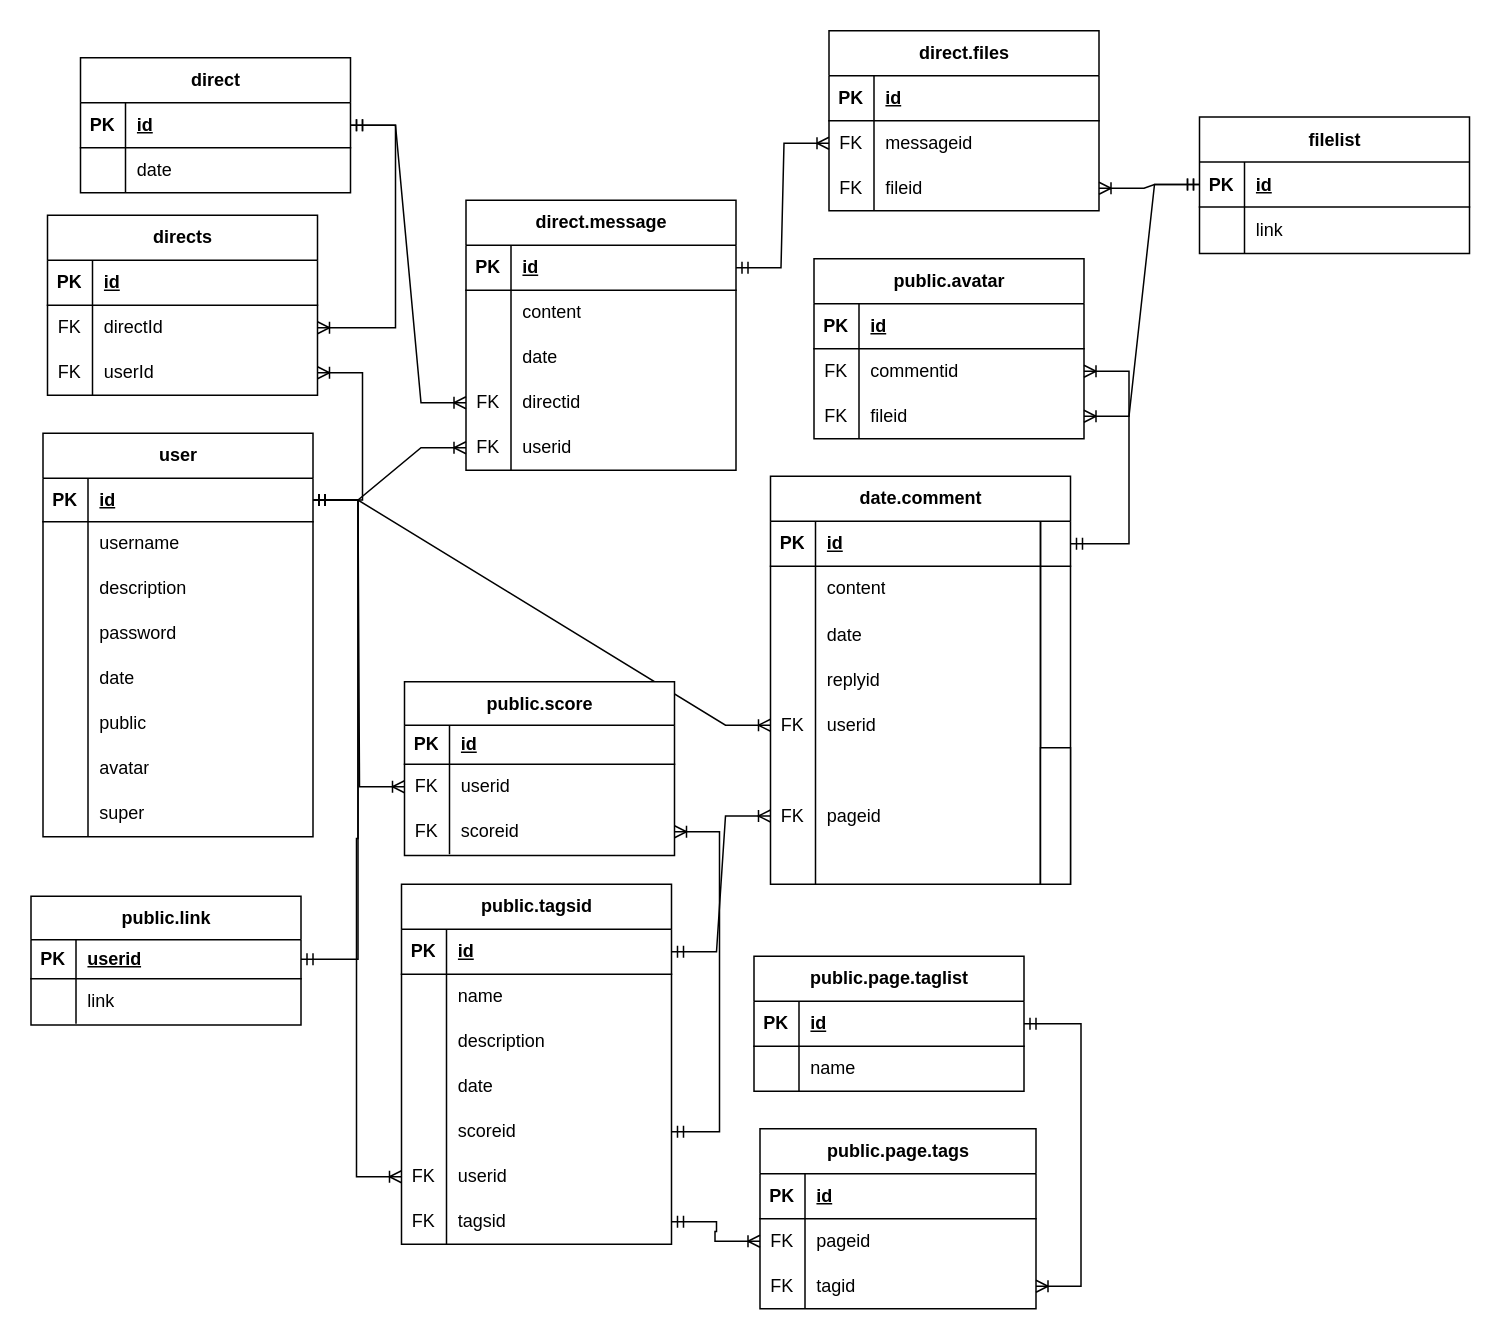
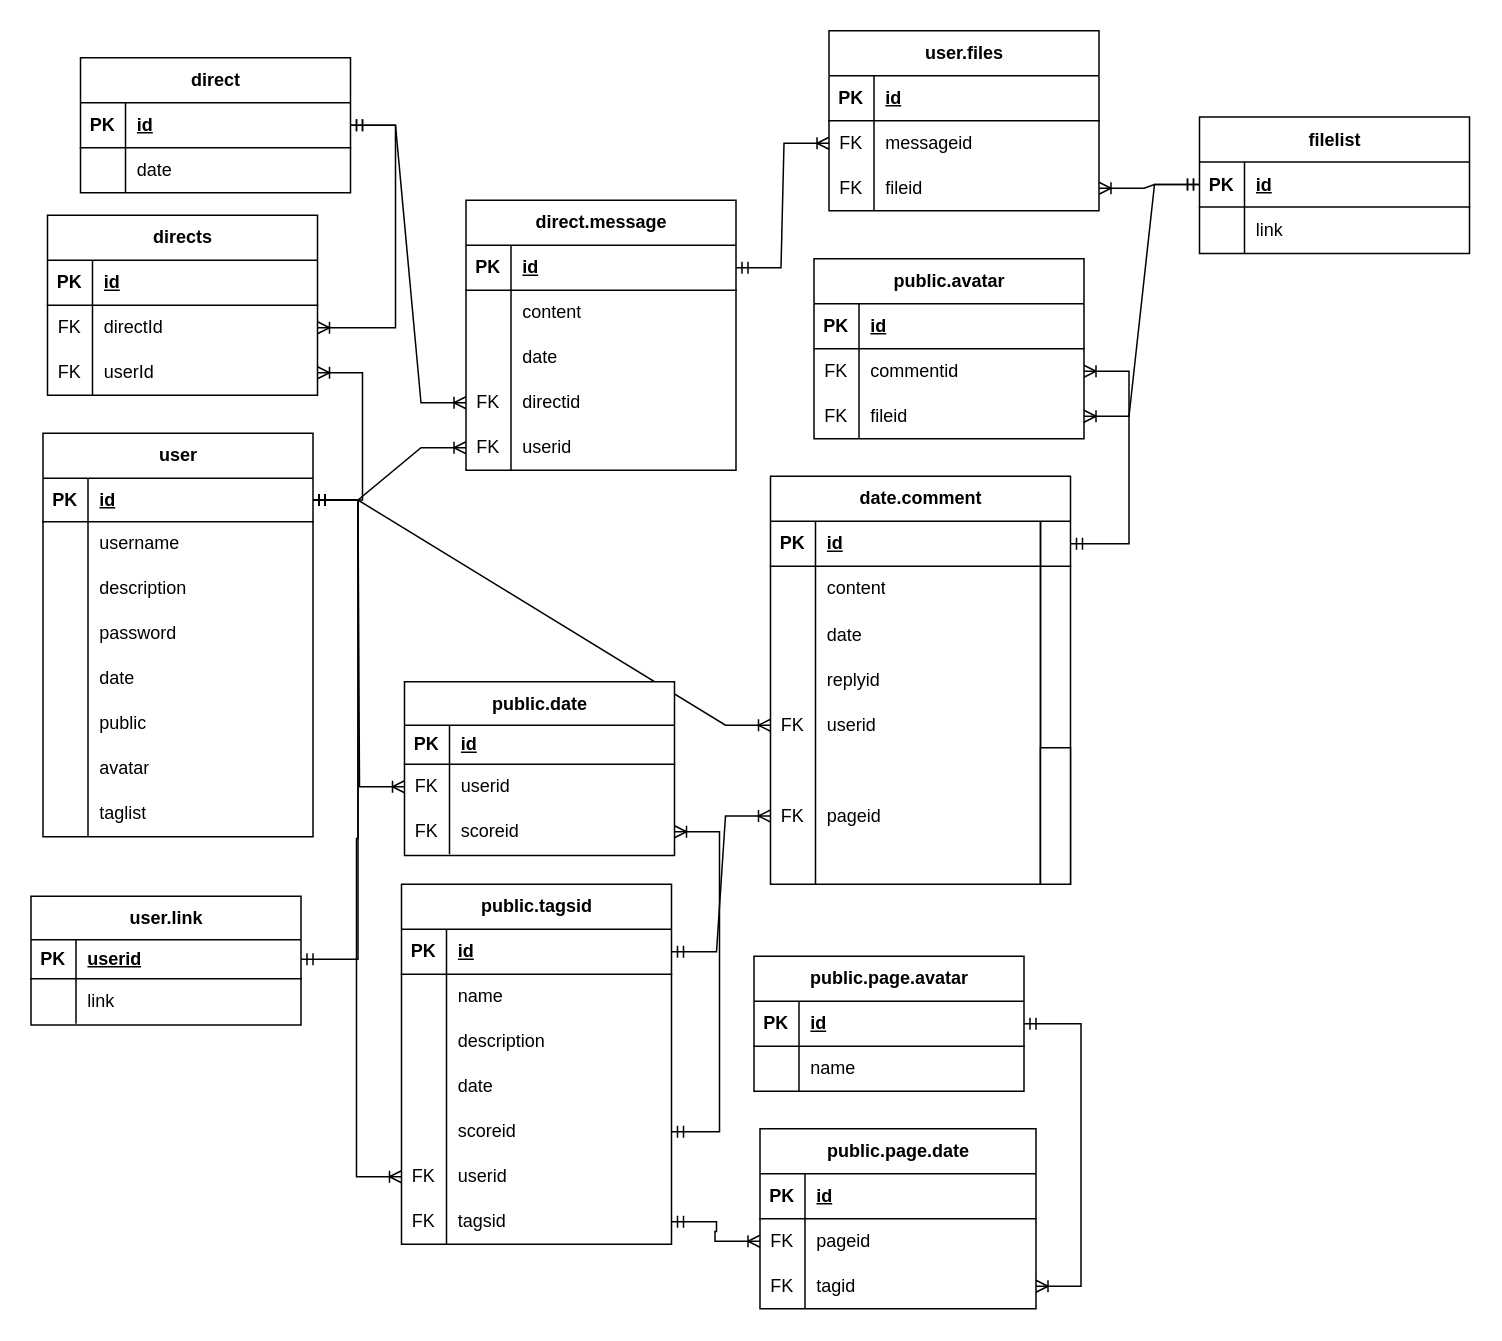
node "direct.files": label "direct.files" -> "user.files"
node "public.score": label "public.score" -> "public.date"
node "super": label "super" -> "taglist"
node "public.link": label "public.link" -> "user.link"
node "public.page.taglist": label "public.page.taglist" -> "public.page.avatar"
node "public.page.tags": label "public.page.tags" -> "public.page.date"
